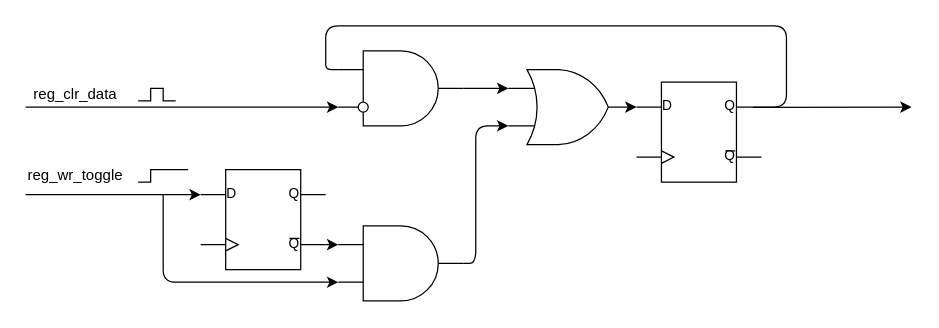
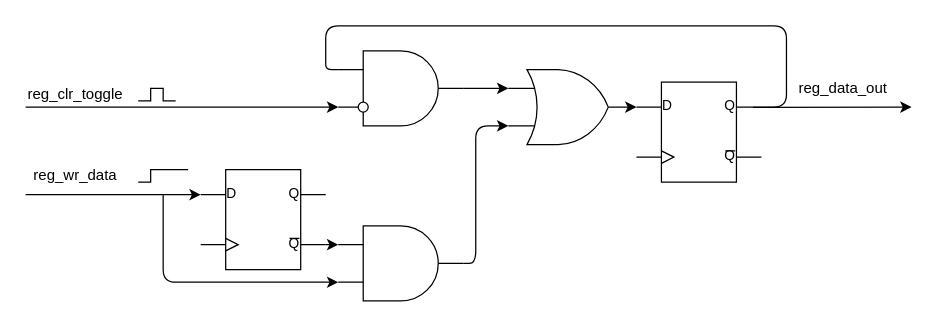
node "reg_data_out": added
node "reg_clr_data": label "reg_clr_data" -> "reg_clr_toggle"
node "reg_wr_toggle": label "reg_wr_toggle" -> "reg_wr_data"
